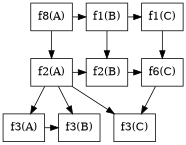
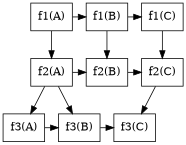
node "f8(A)": label "f8(A)" -> "f1(A)"
node "f6(C)": label "f6(C)" -> "f2(C)"
edge "f2(A)" -> "f3(C)": now "f3(B)" -> "f3(C)"
